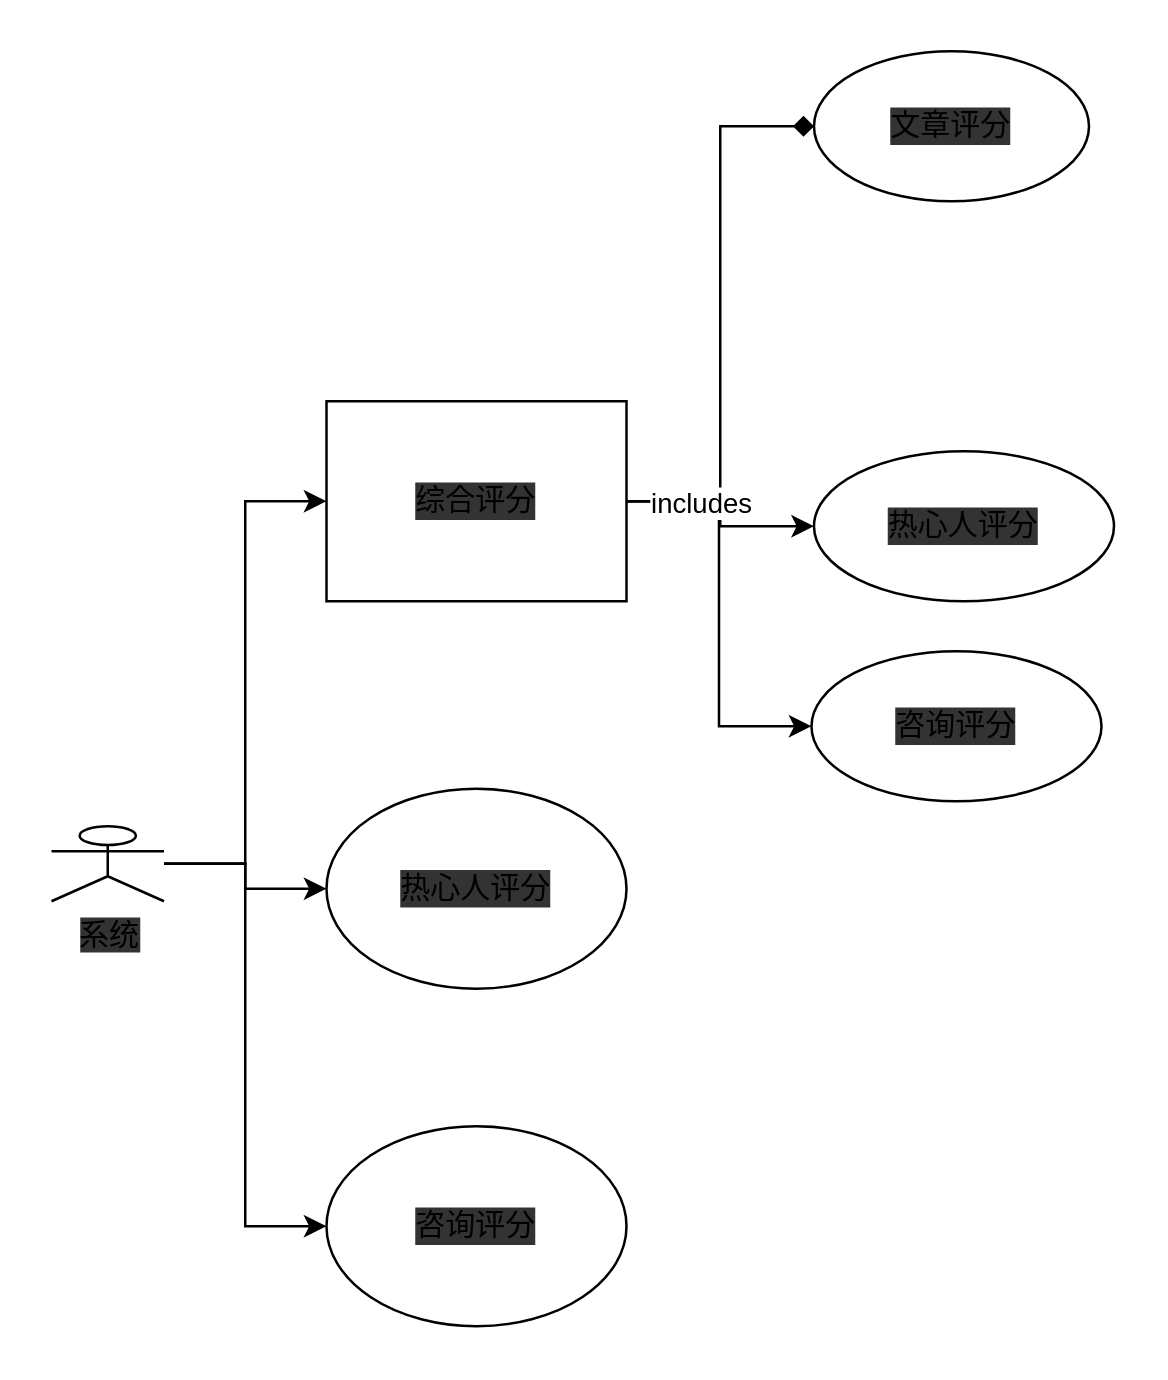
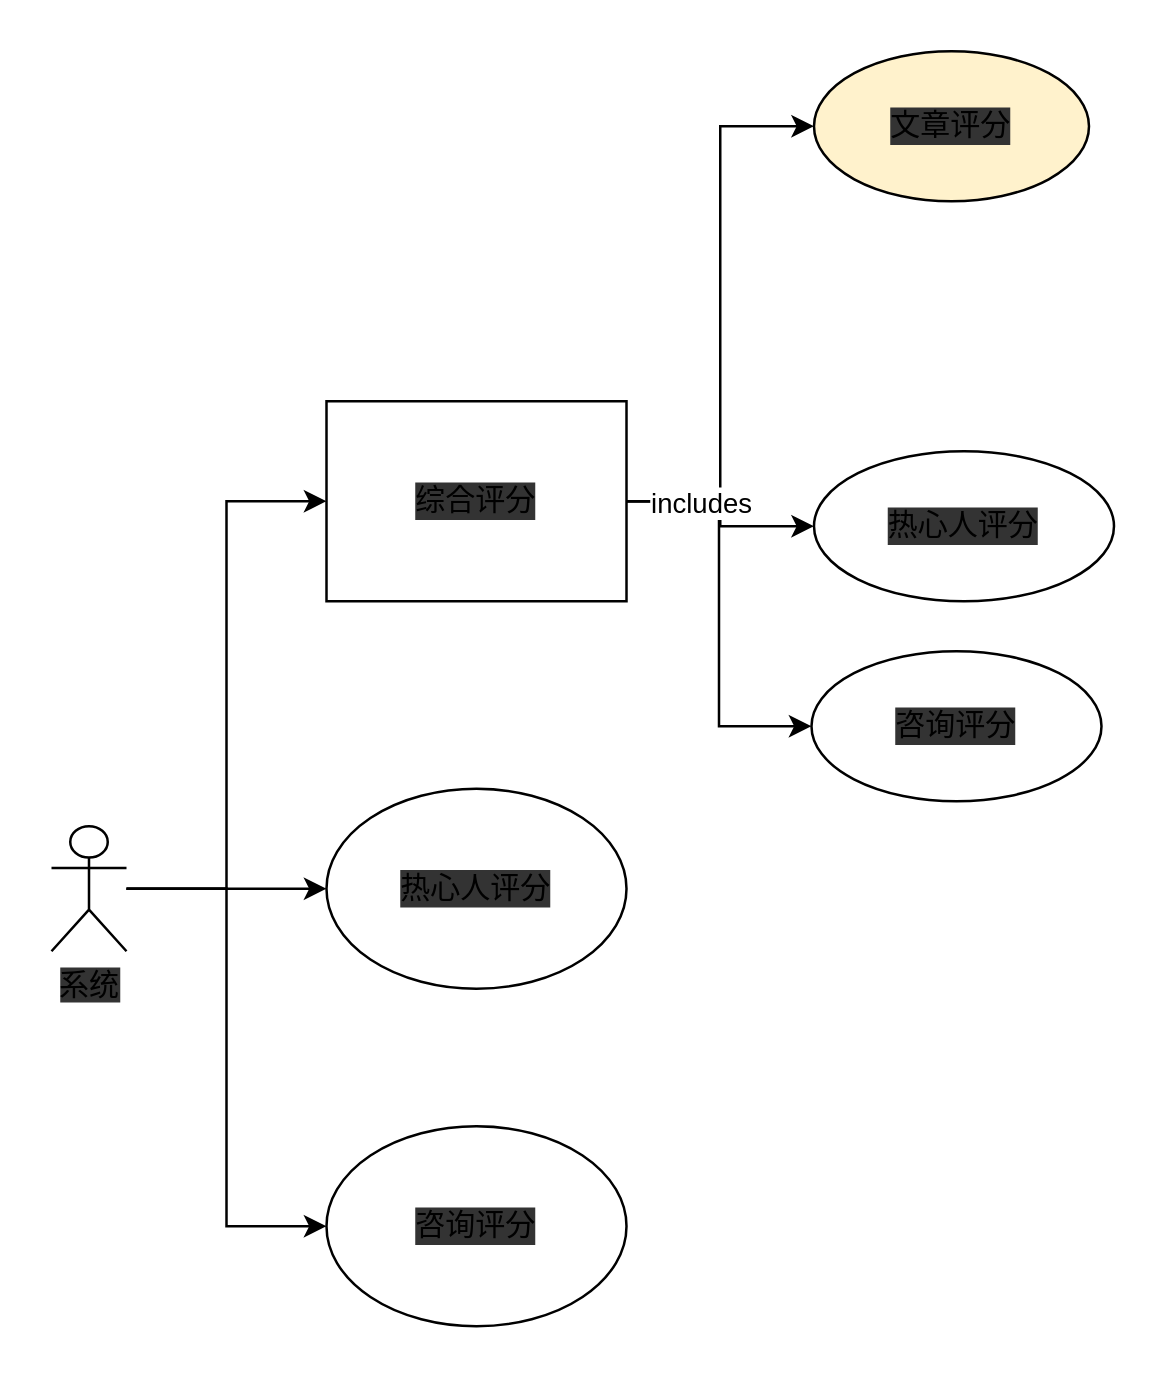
edge "综合评分" -> "文章评分": arrowhead diamond -> classic
node "文章评分": fillcolor #ffffff -> #fff2cc
node "系统": size 113x75 -> 75x125
